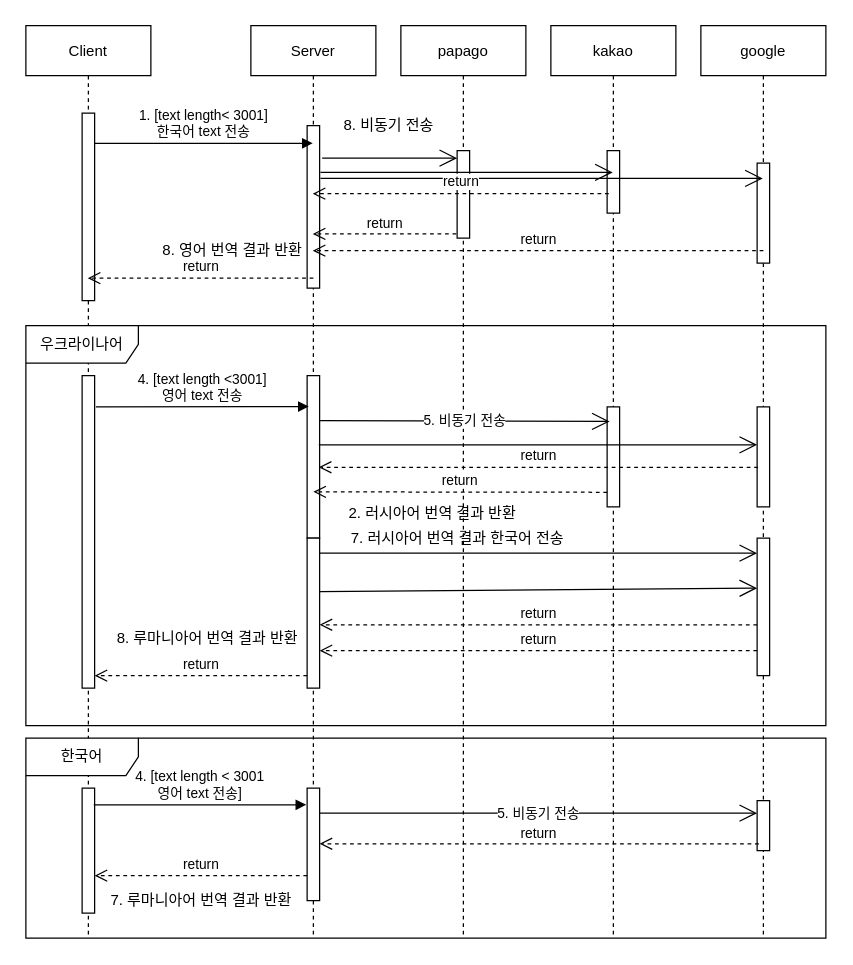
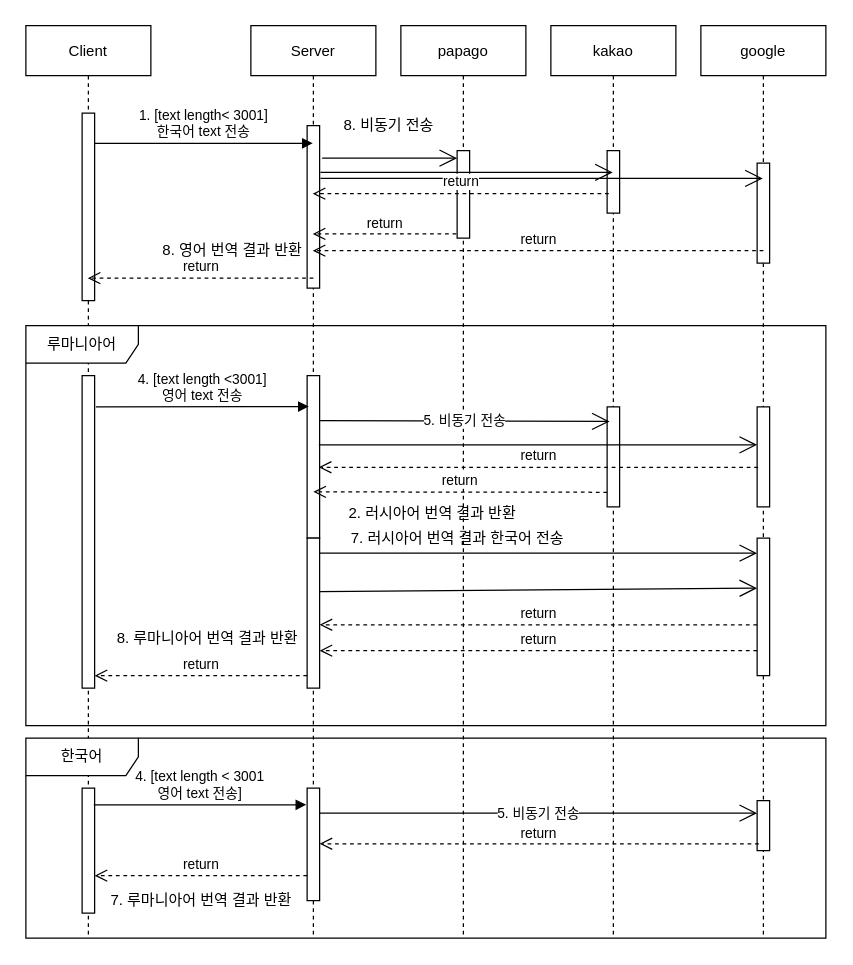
node "우크라이나어": label "우크라이나어" -> "루마니아어"
